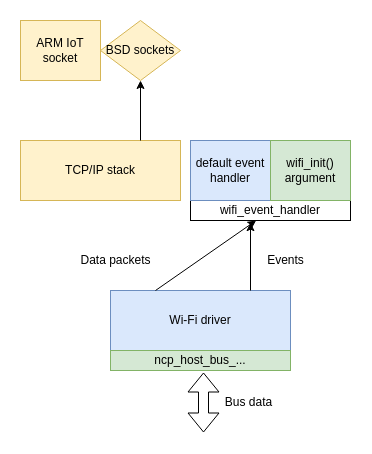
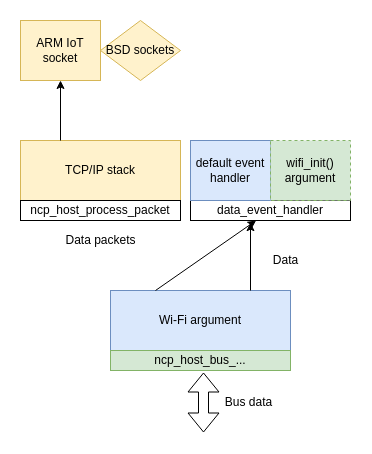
edge "TCP/IP stack" -> "ARM IoT socket": added
edge "TCP/IP stack" -> "BSD sockets": removed
node "wifi_init() argument": style solid -> dashed
node "ncp_host_process_packet": added
node "wifi_event_handler": label "wifi_event_handler" -> "data_event_handler"
node "Data packets": moved (116, 261) -> (101, 241)
node "Events": label "Events" -> "Data"
node "Wi-Fi driver": label "Wi-Fi driver" -> "Wi-Fi argument"
